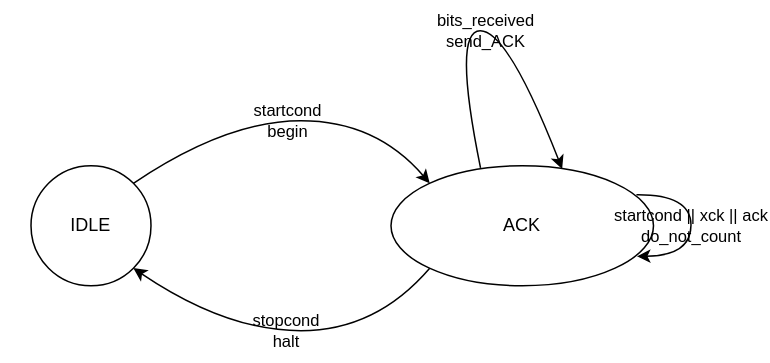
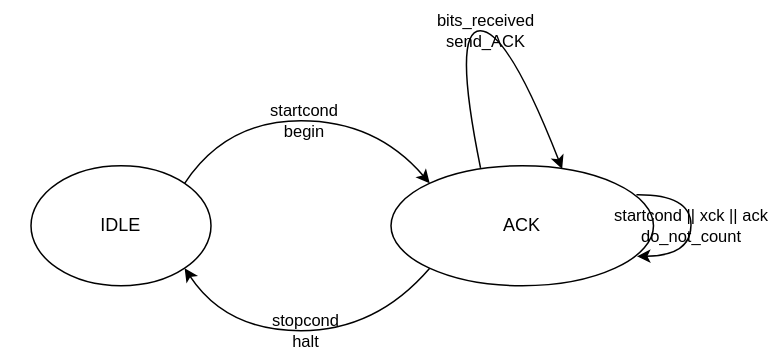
node "IDLE": size 120x120 -> 180x120
